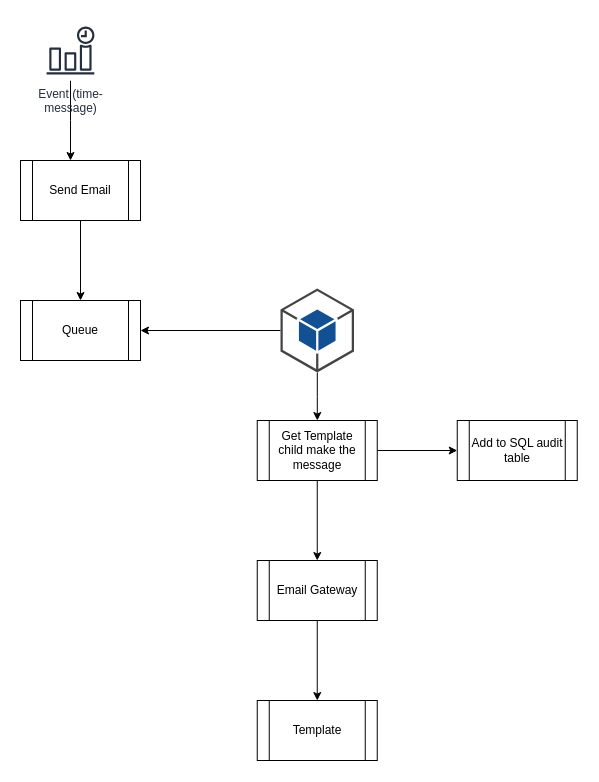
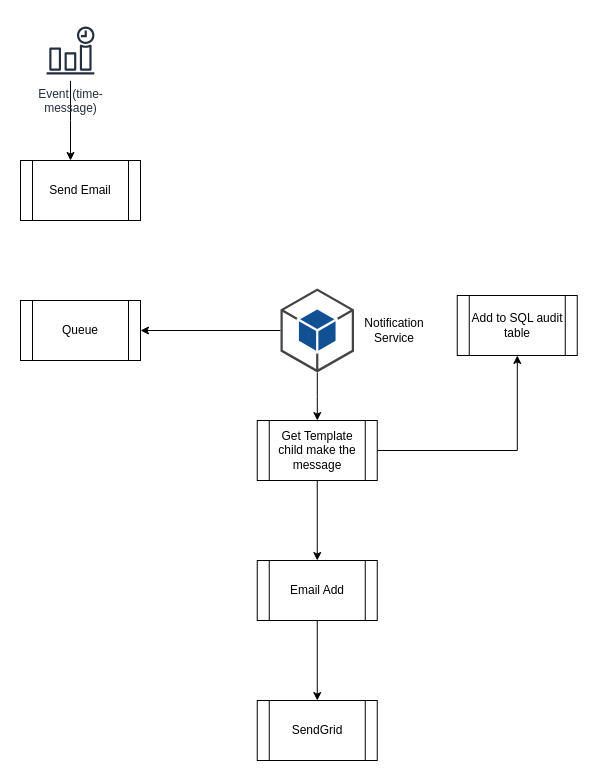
edge "Send Email" -> "Queue": removed
node "Notification Service": added
node "Add to SQL audit table": moved (517, 451) -> (517, 326)
node "Email Gateway": label "Email Gateway" -> "Email Add"
node "Template": label "Template" -> "SendGrid"
